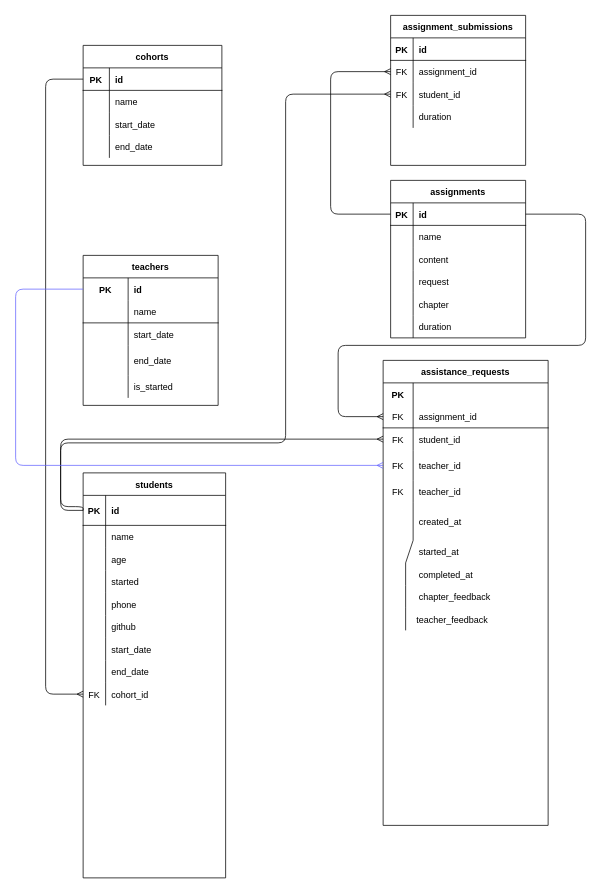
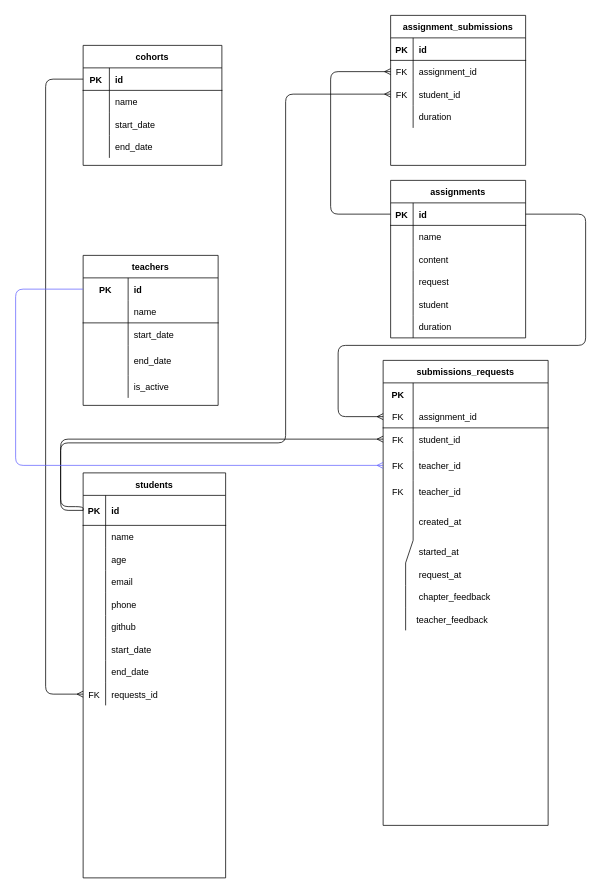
node "chapter": label "chapter" -> "student"
node "assistance_requests": label "assistance_requests" -> "submissions_requests"
node "is_started": label "is_started" -> "is_active"
node "completed_at": label "completed_at" -> "request_at"
node "started": label "started" -> "email"
node "cohort_id": label "cohort_id" -> "requests_id"
